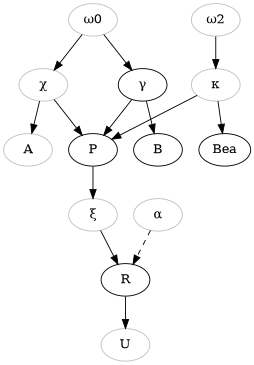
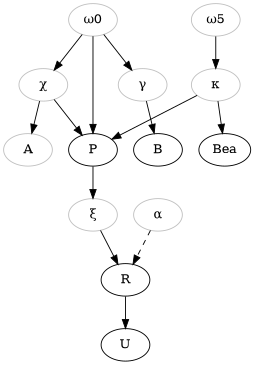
node "ω2": label "ω2" -> "ω5"
node "γ": color black -> grey
edge "γ" -> "P": now "ω0" -> "P"
node "U": color grey -> black
